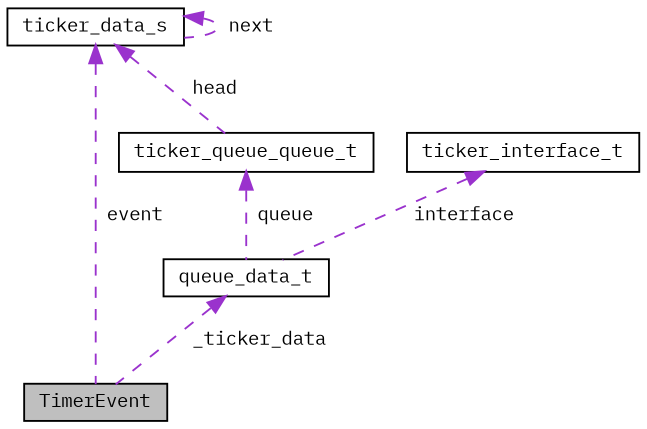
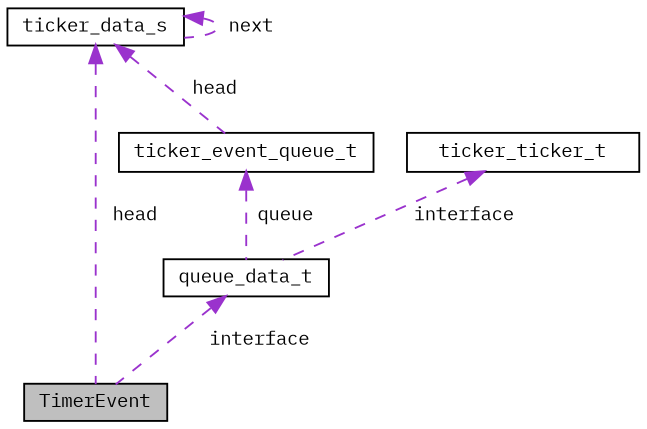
node "ticker_queue_queue_t": label "ticker_queue_queue_t" -> "ticker_event_queue_t"
node "ticker_interface_t": label "ticker_interface_t" -> "ticker_ticker_t"
edge "TimerEvent" -> "ticker_data_s": label " event" -> " head"
edge "TimerEvent" -> "queue_data_t": label " _ticker_data" -> " interface"
